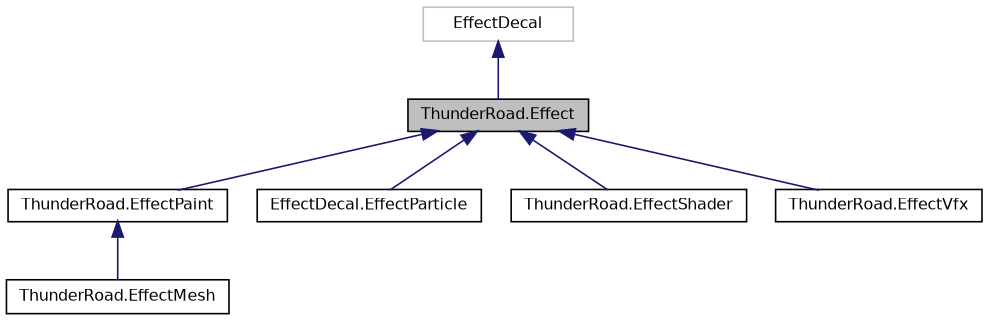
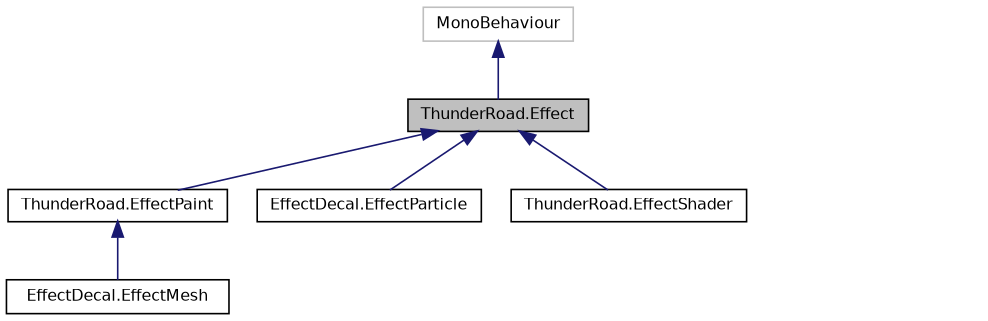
node "EffectDecal": label "EffectDecal" -> "MonoBehaviour"
node "ThunderRoad.EffectVfx": removed
node "ThunderRoad.EffectMesh": label "ThunderRoad.EffectMesh" -> "EffectDecal.EffectMesh"
